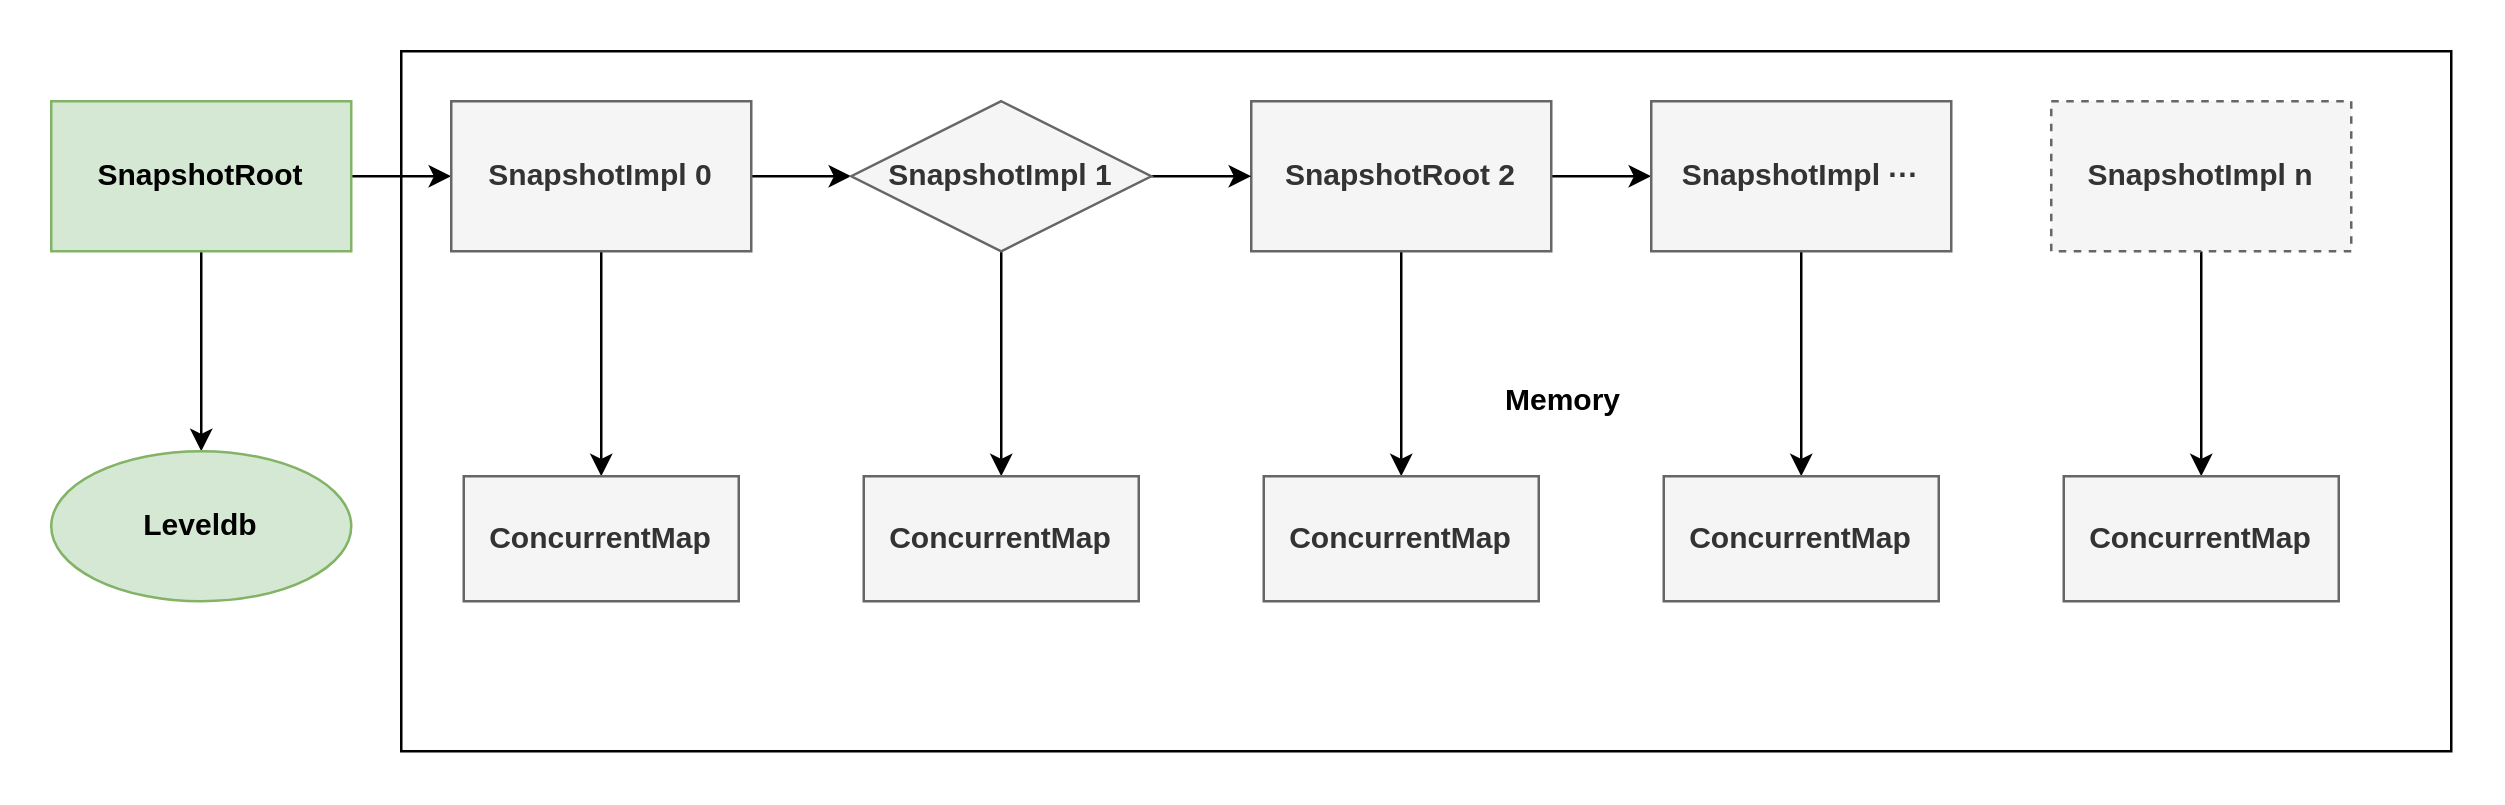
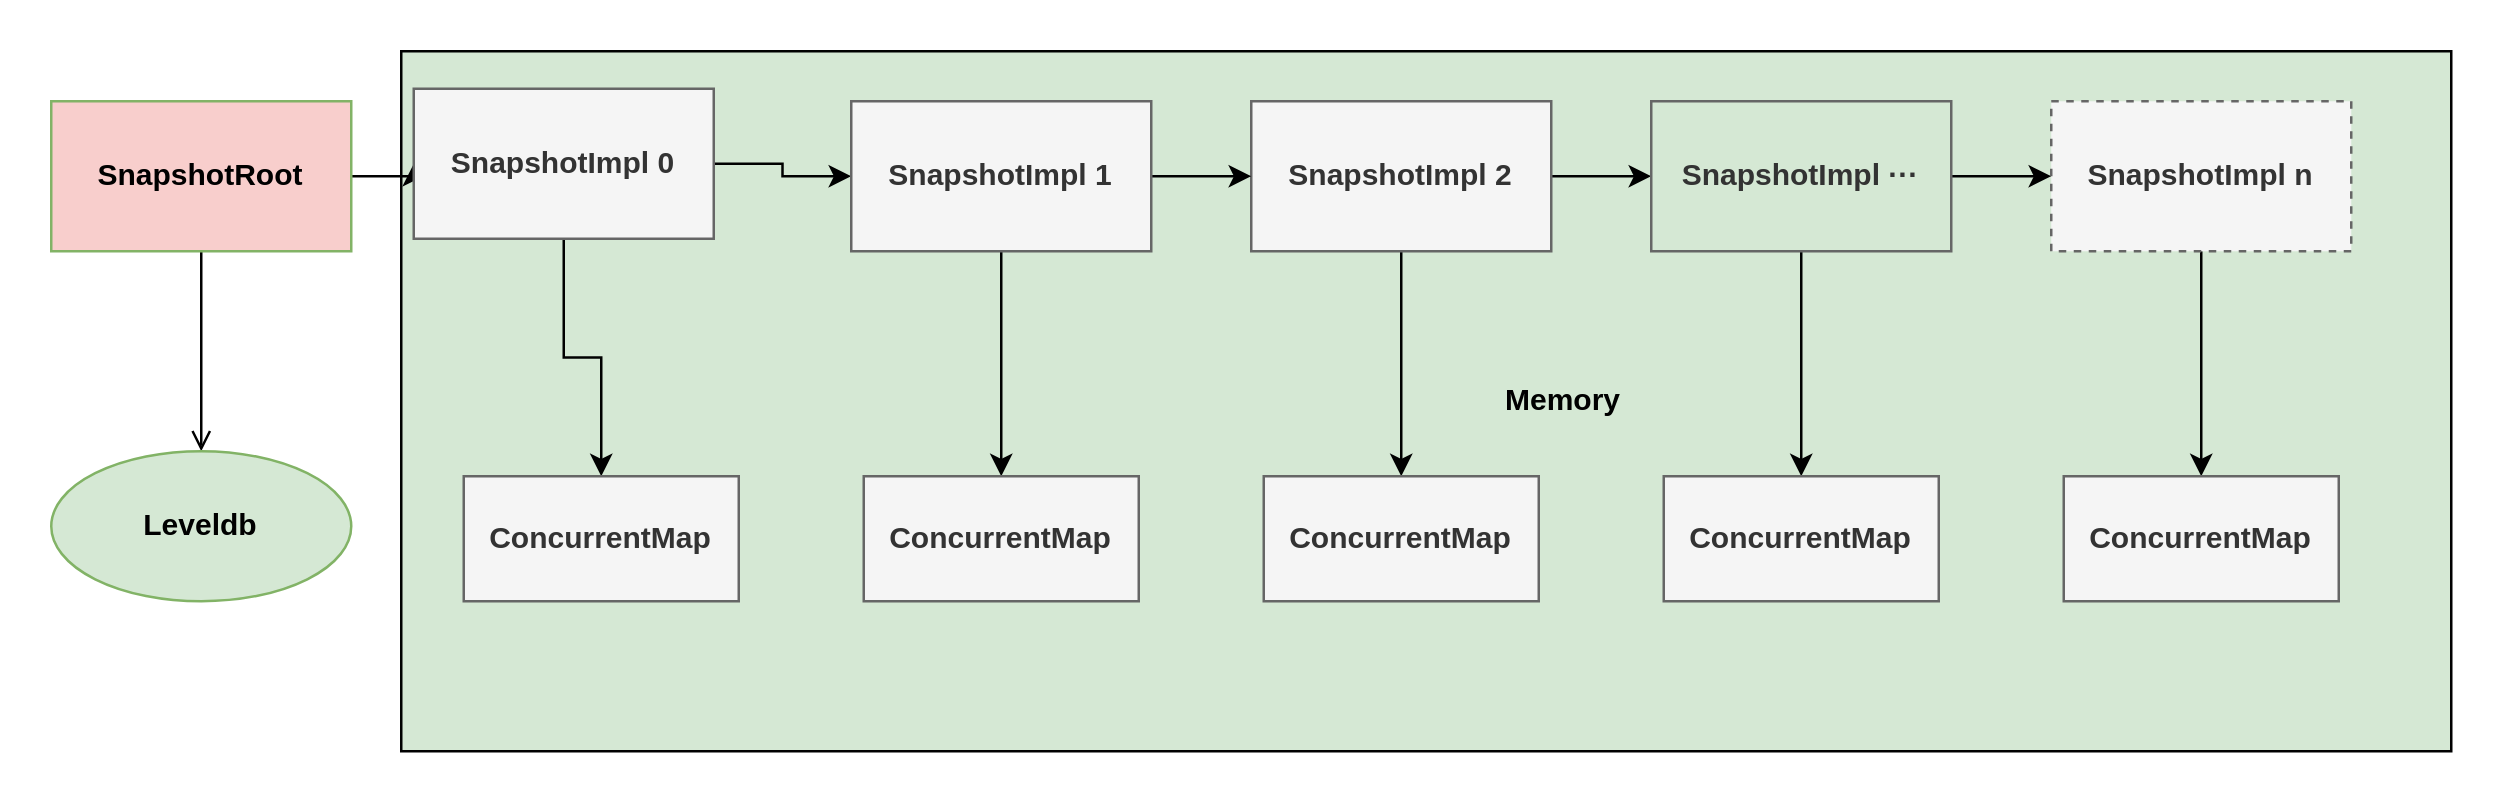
node "SnapshotRoot": fillcolor #d5e8d4 -> #f8cecc
node "SnapshotImpl 0": moved (601, 176) -> (564, 164)
node "SnapshotImpl 1": shape diamond -> rectangle
node "SnapshotRoot 2": label "SnapshotRoot 2" -> "SnapshotImpl 2"
node "SnapshotImpl ···": fillcolor #f5f5f5 -> #d5e8d4
edge "SnapshotImpl ···" -> "SnapshotImpl n": added
node "Memory": fillcolor #ffffff -> #d5e8d4
edge "SnapshotRoot" -> "Leveldb": arrowhead classic -> open
